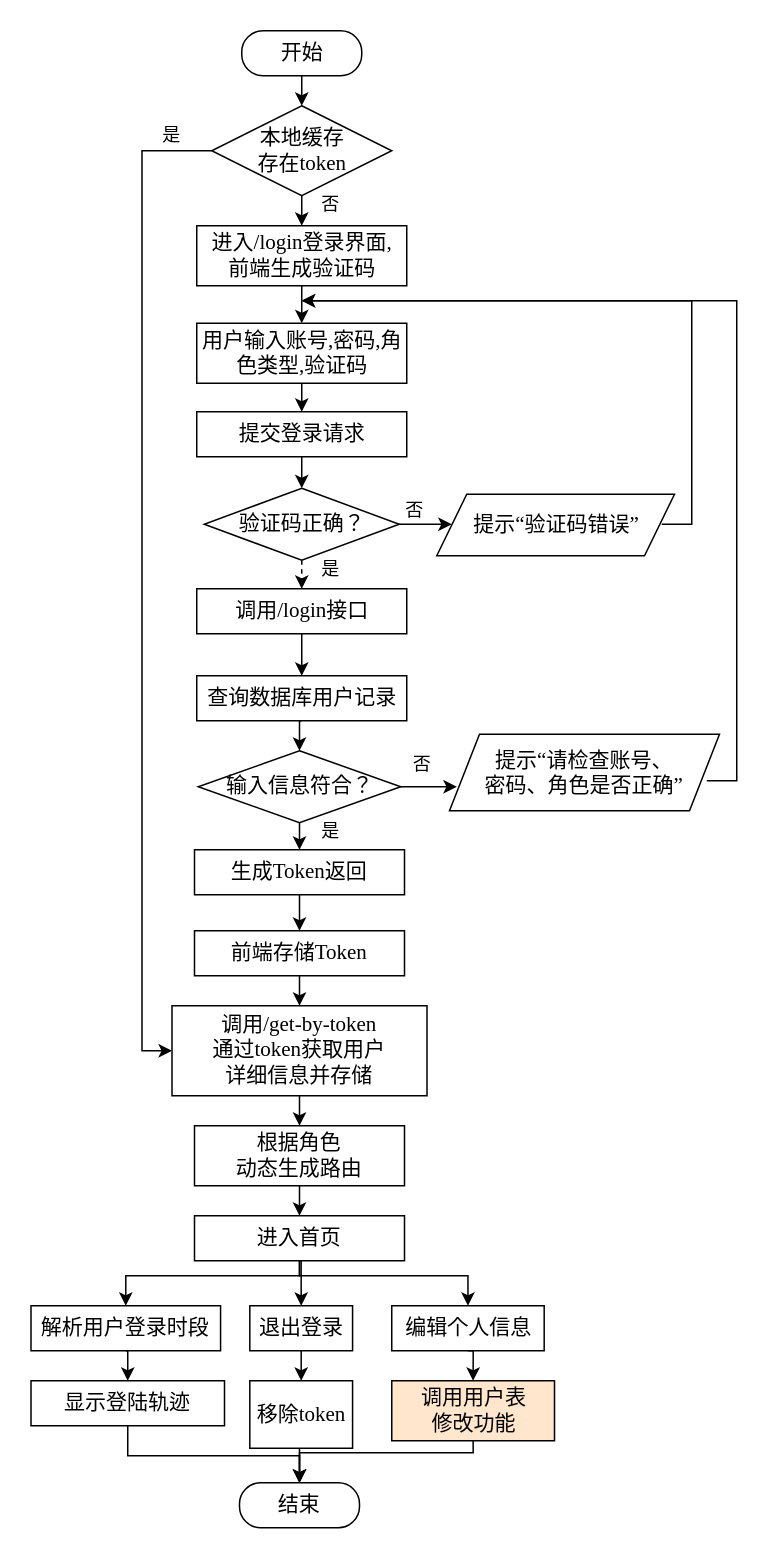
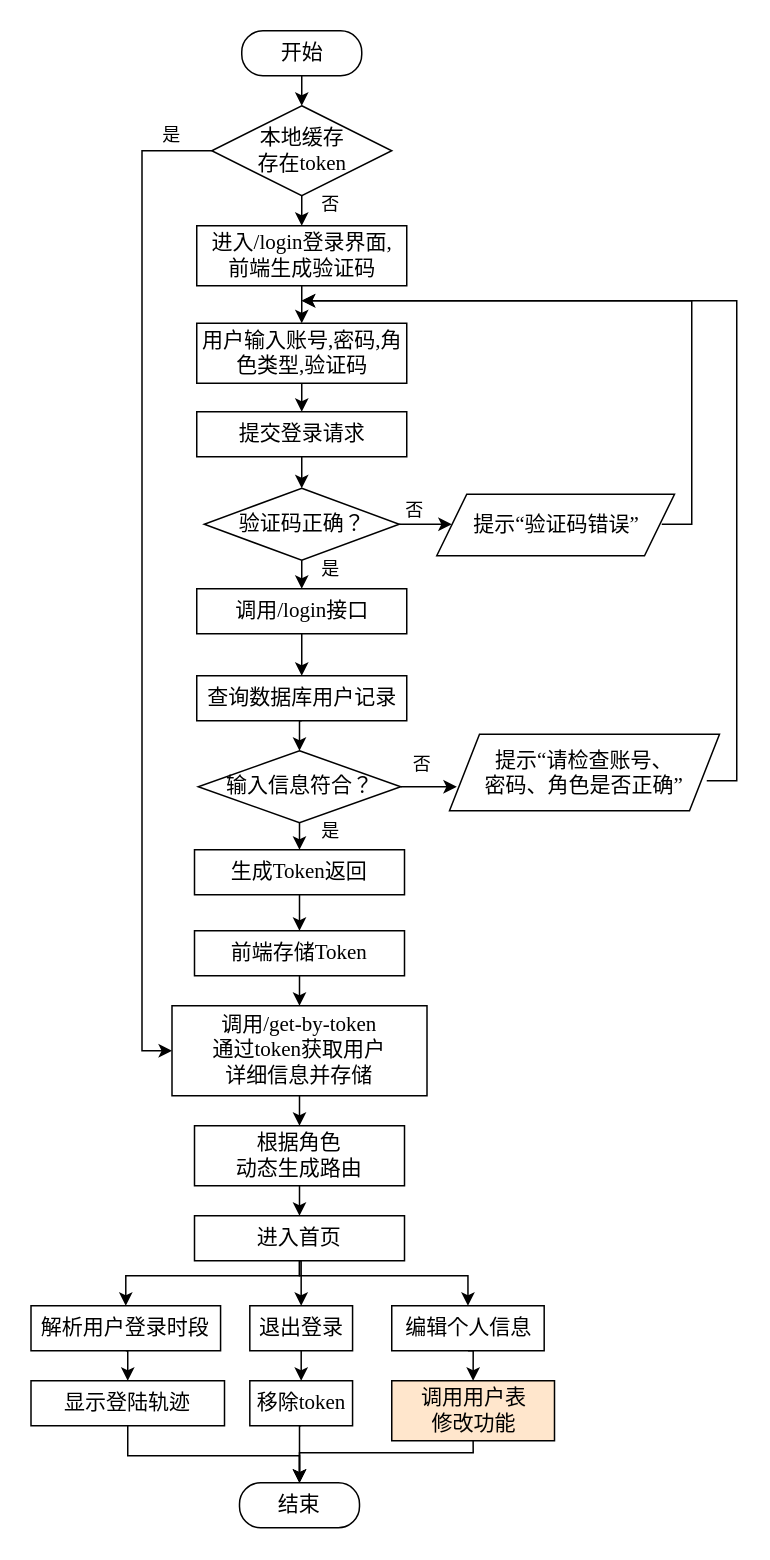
edge "验证码正确？" -> "调用/login接口": style dashed -> solid
node "移除token": size 103x68 -> 103x45
